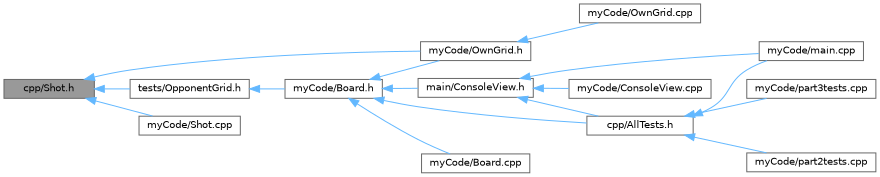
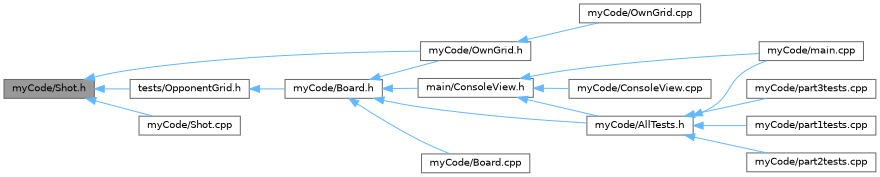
node "cpp/Shot.h": label "cpp/Shot.h" -> "myCode/Shot.h"
node "cpp/AllTests.h": label "cpp/AllTests.h" -> "myCode/AllTests.h"
node "myCode/part1tests.cpp": added
